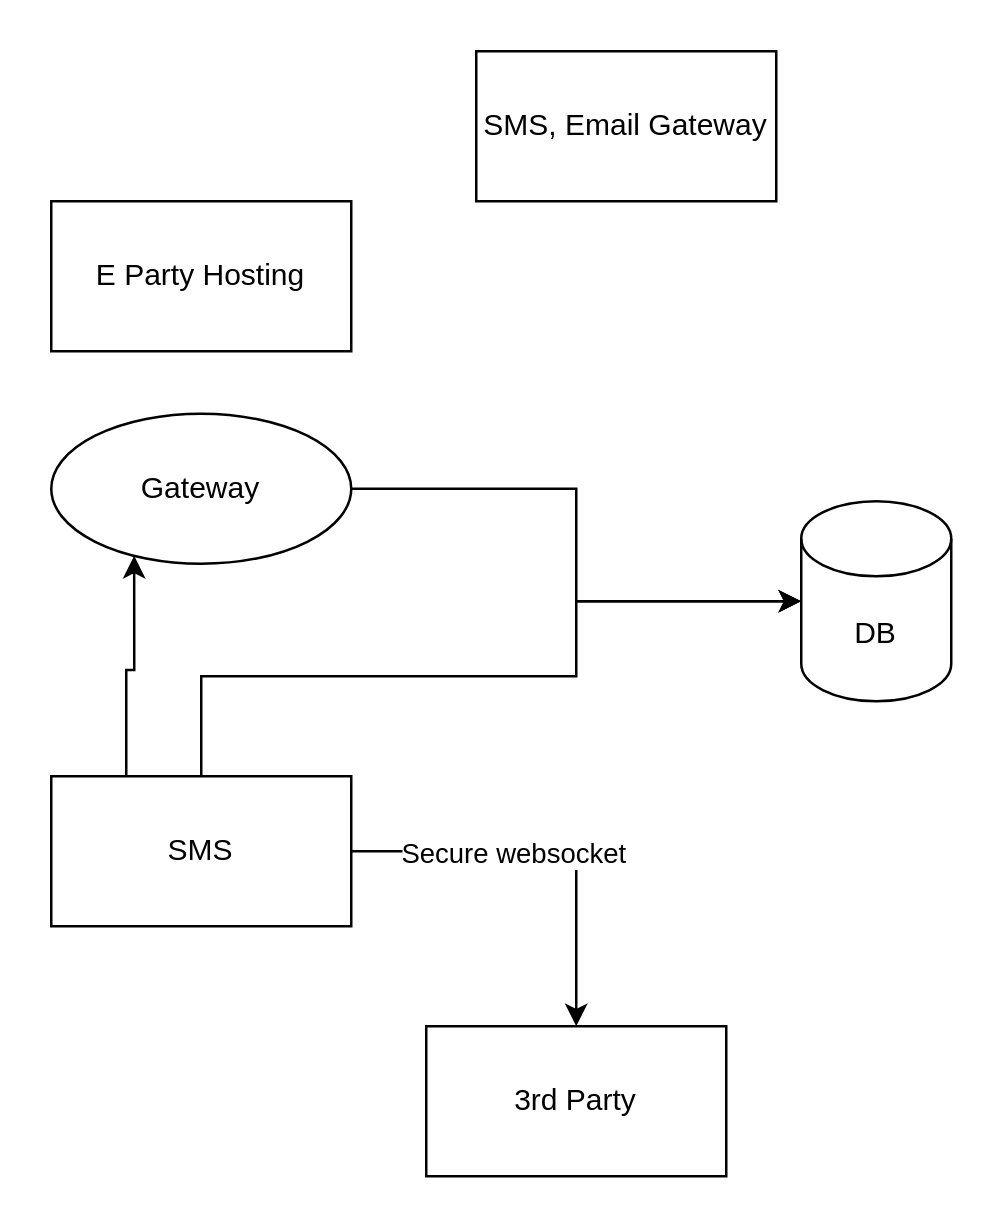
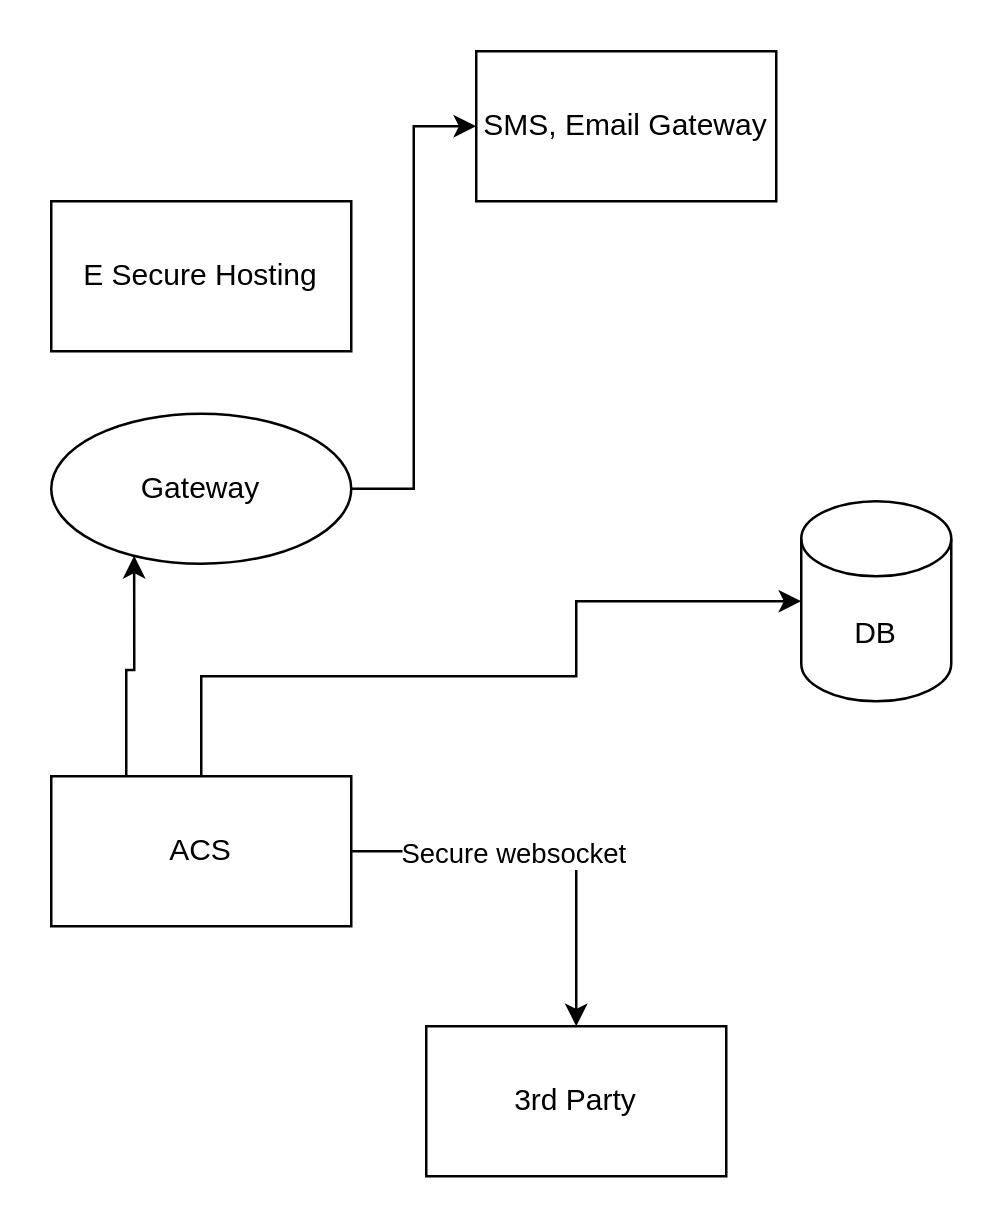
node "E Party Hosting": label "E Party Hosting" -> "E Secure Hosting"
edge "Gateway" -> "DB": now "Gateway" -> "SMS, Email Gateway"
node "SMS": label "SMS" -> "ACS"
